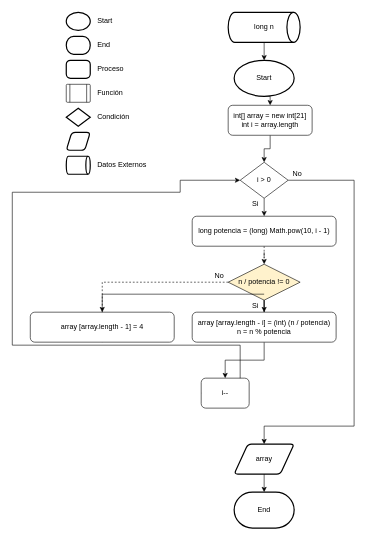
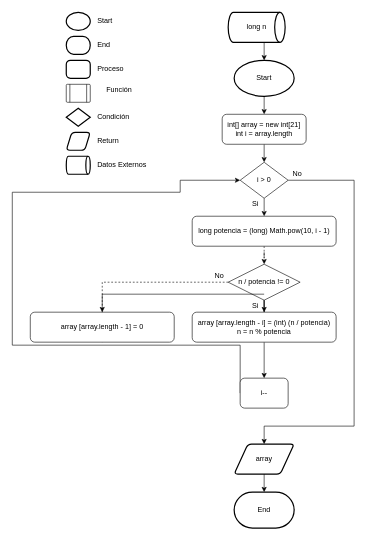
node "long n": size 72x30 -> 57x30
node "Función": moved (114, 93) -> (123, 90)
node "int[] array = new int[21] int i = array.length": moved (270, 120) -> (264, 129)
node "Return": added
node "n / potencia != 0": fillcolor #fff2cc -> #ffffff
node "array [array.length - 1] = 4": label "array [array.length - 1] = 4" -> "array [array.length - 1] = 0"
node "i--": moved (225, 393) -> (264, 393)
